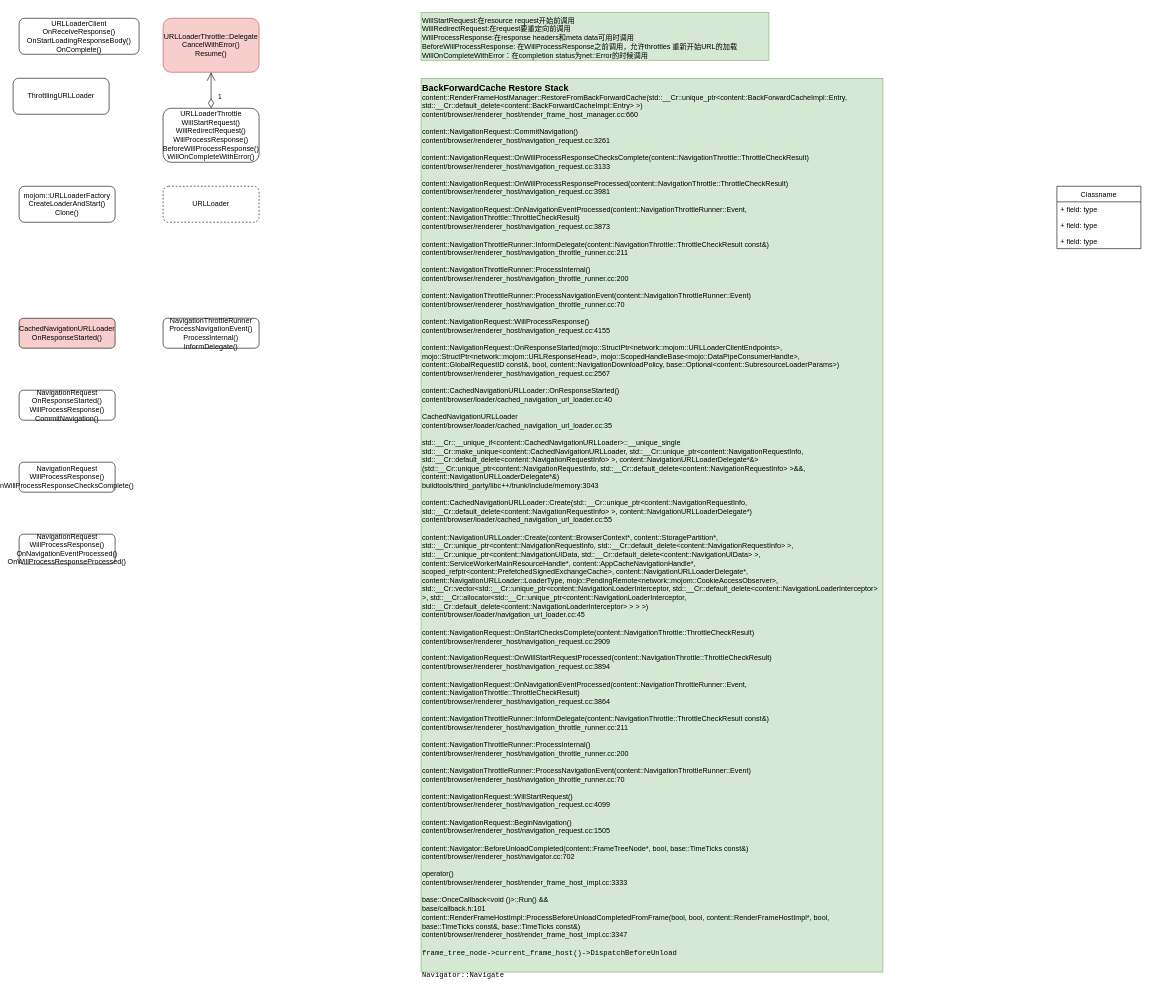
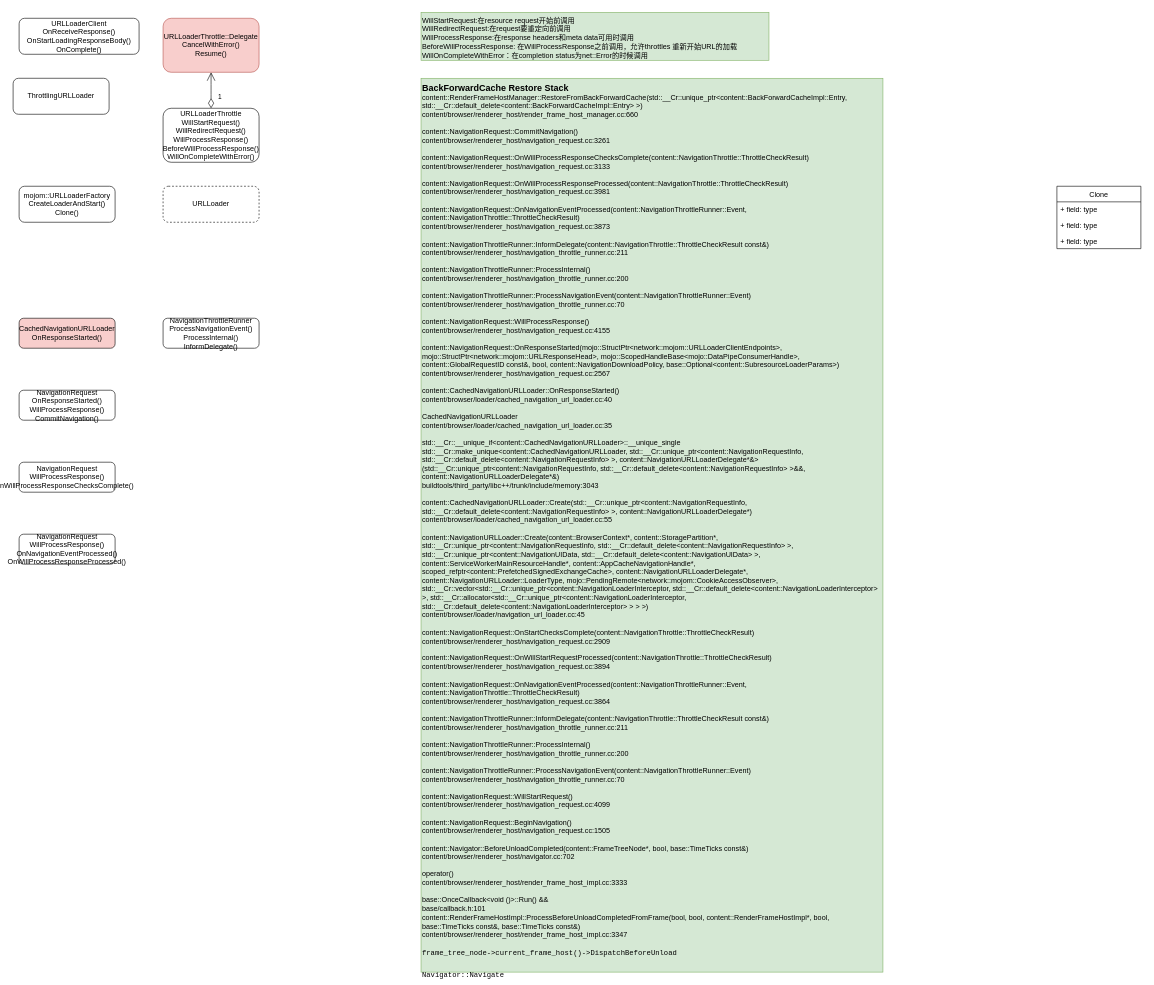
node "Classname": label "Classname" -> "Clone"
